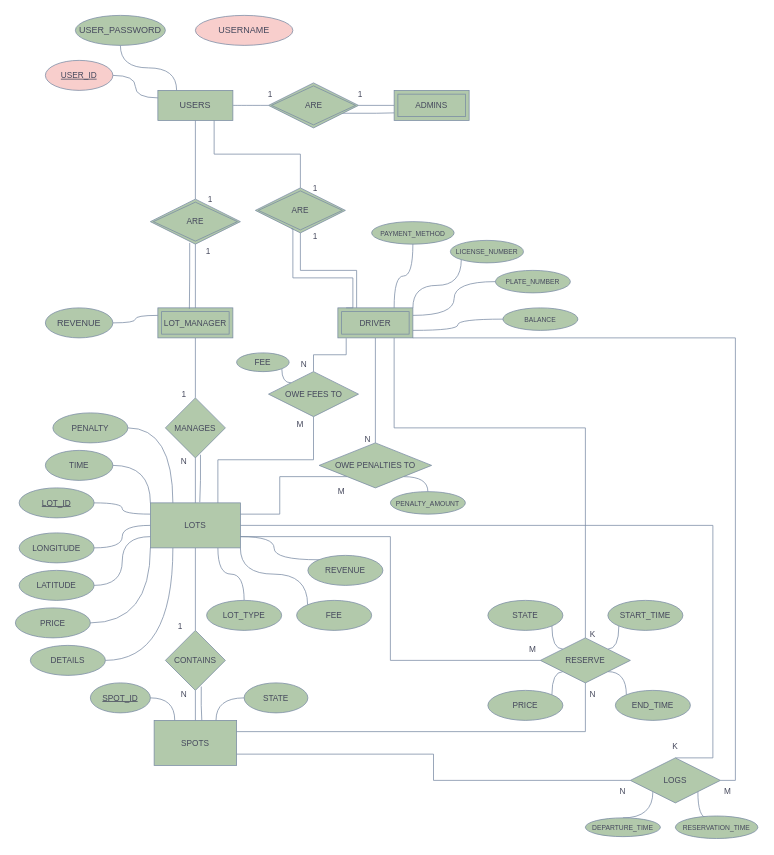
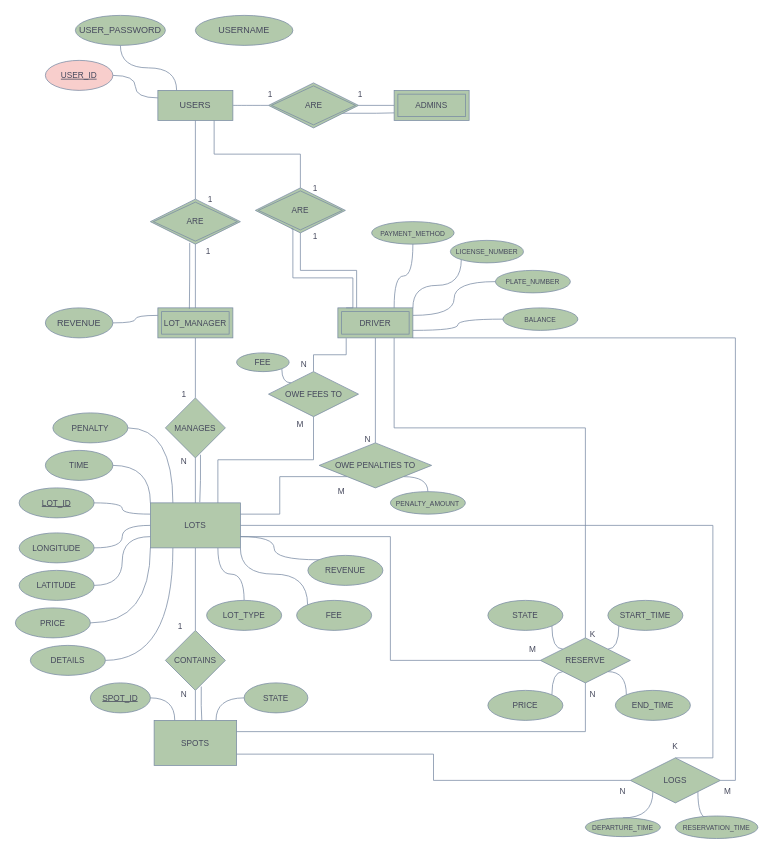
node "USERNAME": fillcolor #f8cecc -> #b2c9ab
